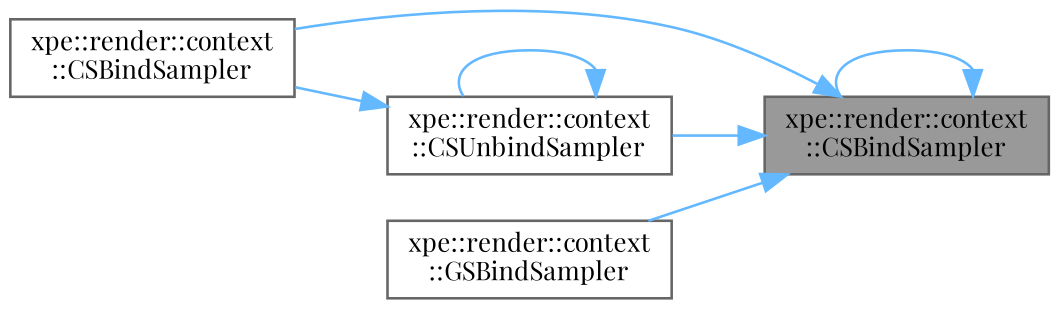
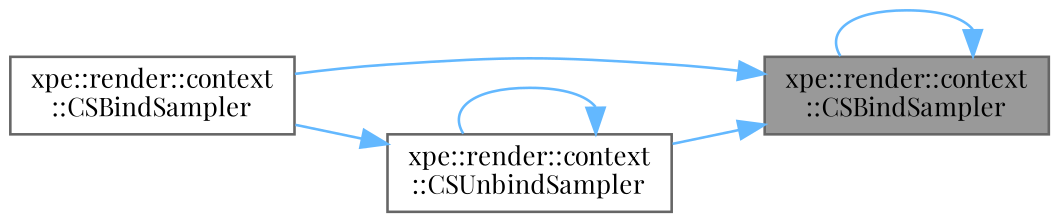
node "xpe::render::context ::GSBindSampler": removed
